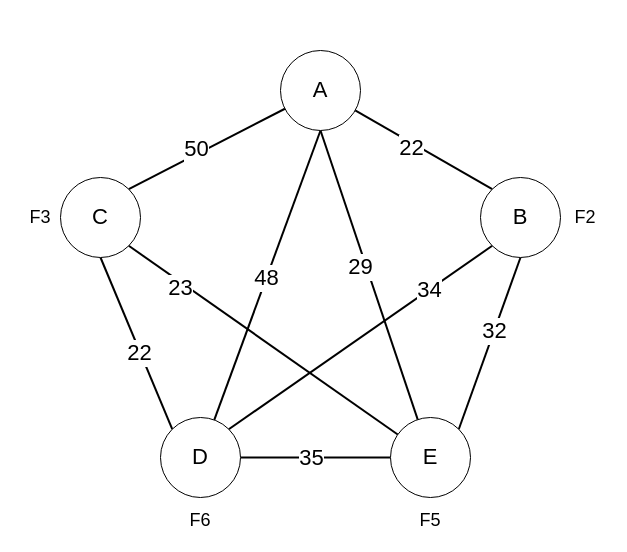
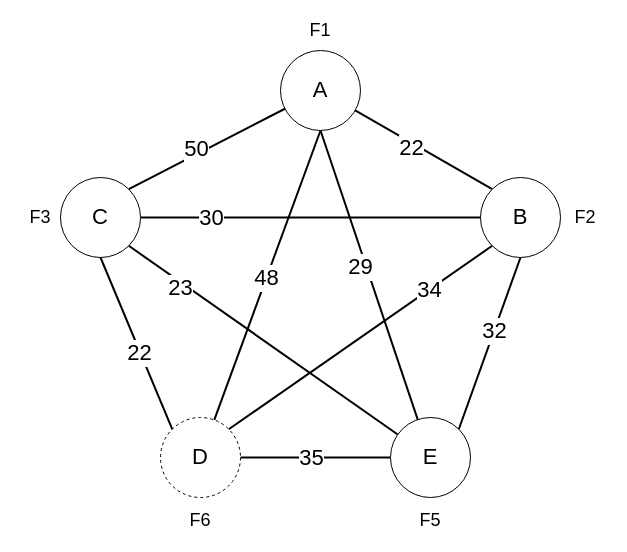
node "F1": added
edge "C" -- "B": added, label "30"
node "D": style solid -> dashed
